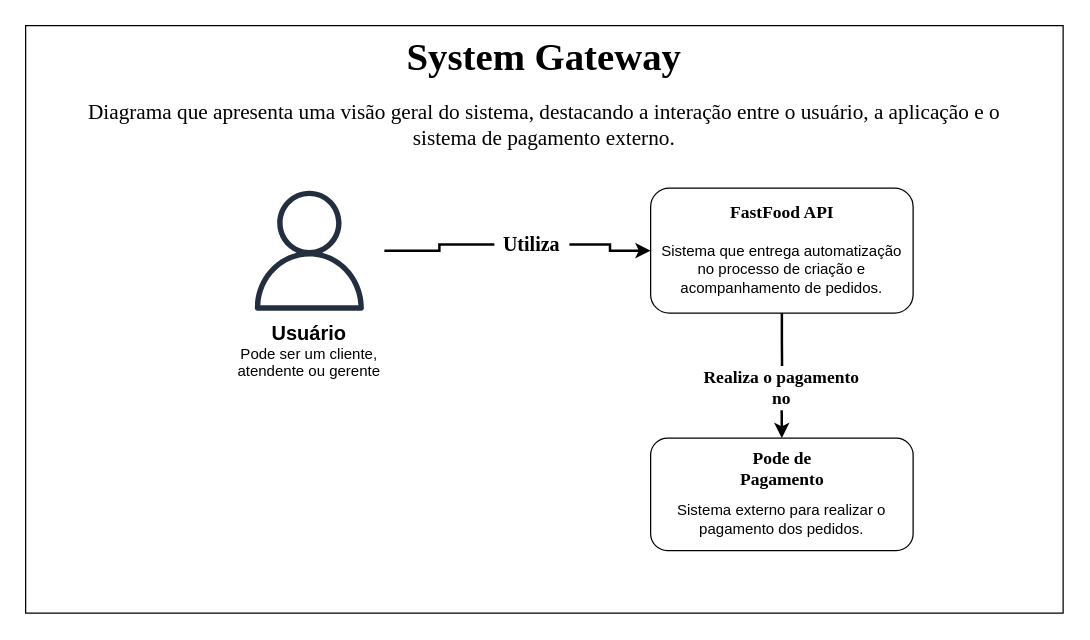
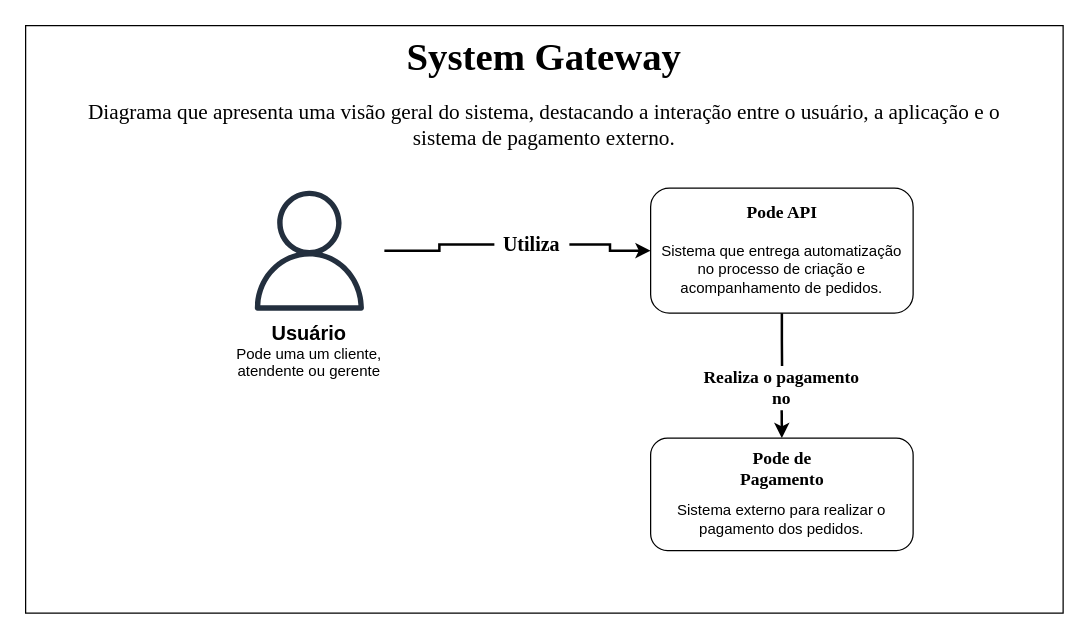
node "FastFood API": label "FastFood API" -> "Pode API"
node "Usuário Pode ser um cliente, atendente ou gerente": label "Usuário Pode ser um cliente, atendente ou gerente" -> "Usuário Pode uma um cliente, atendente ou gerente"
